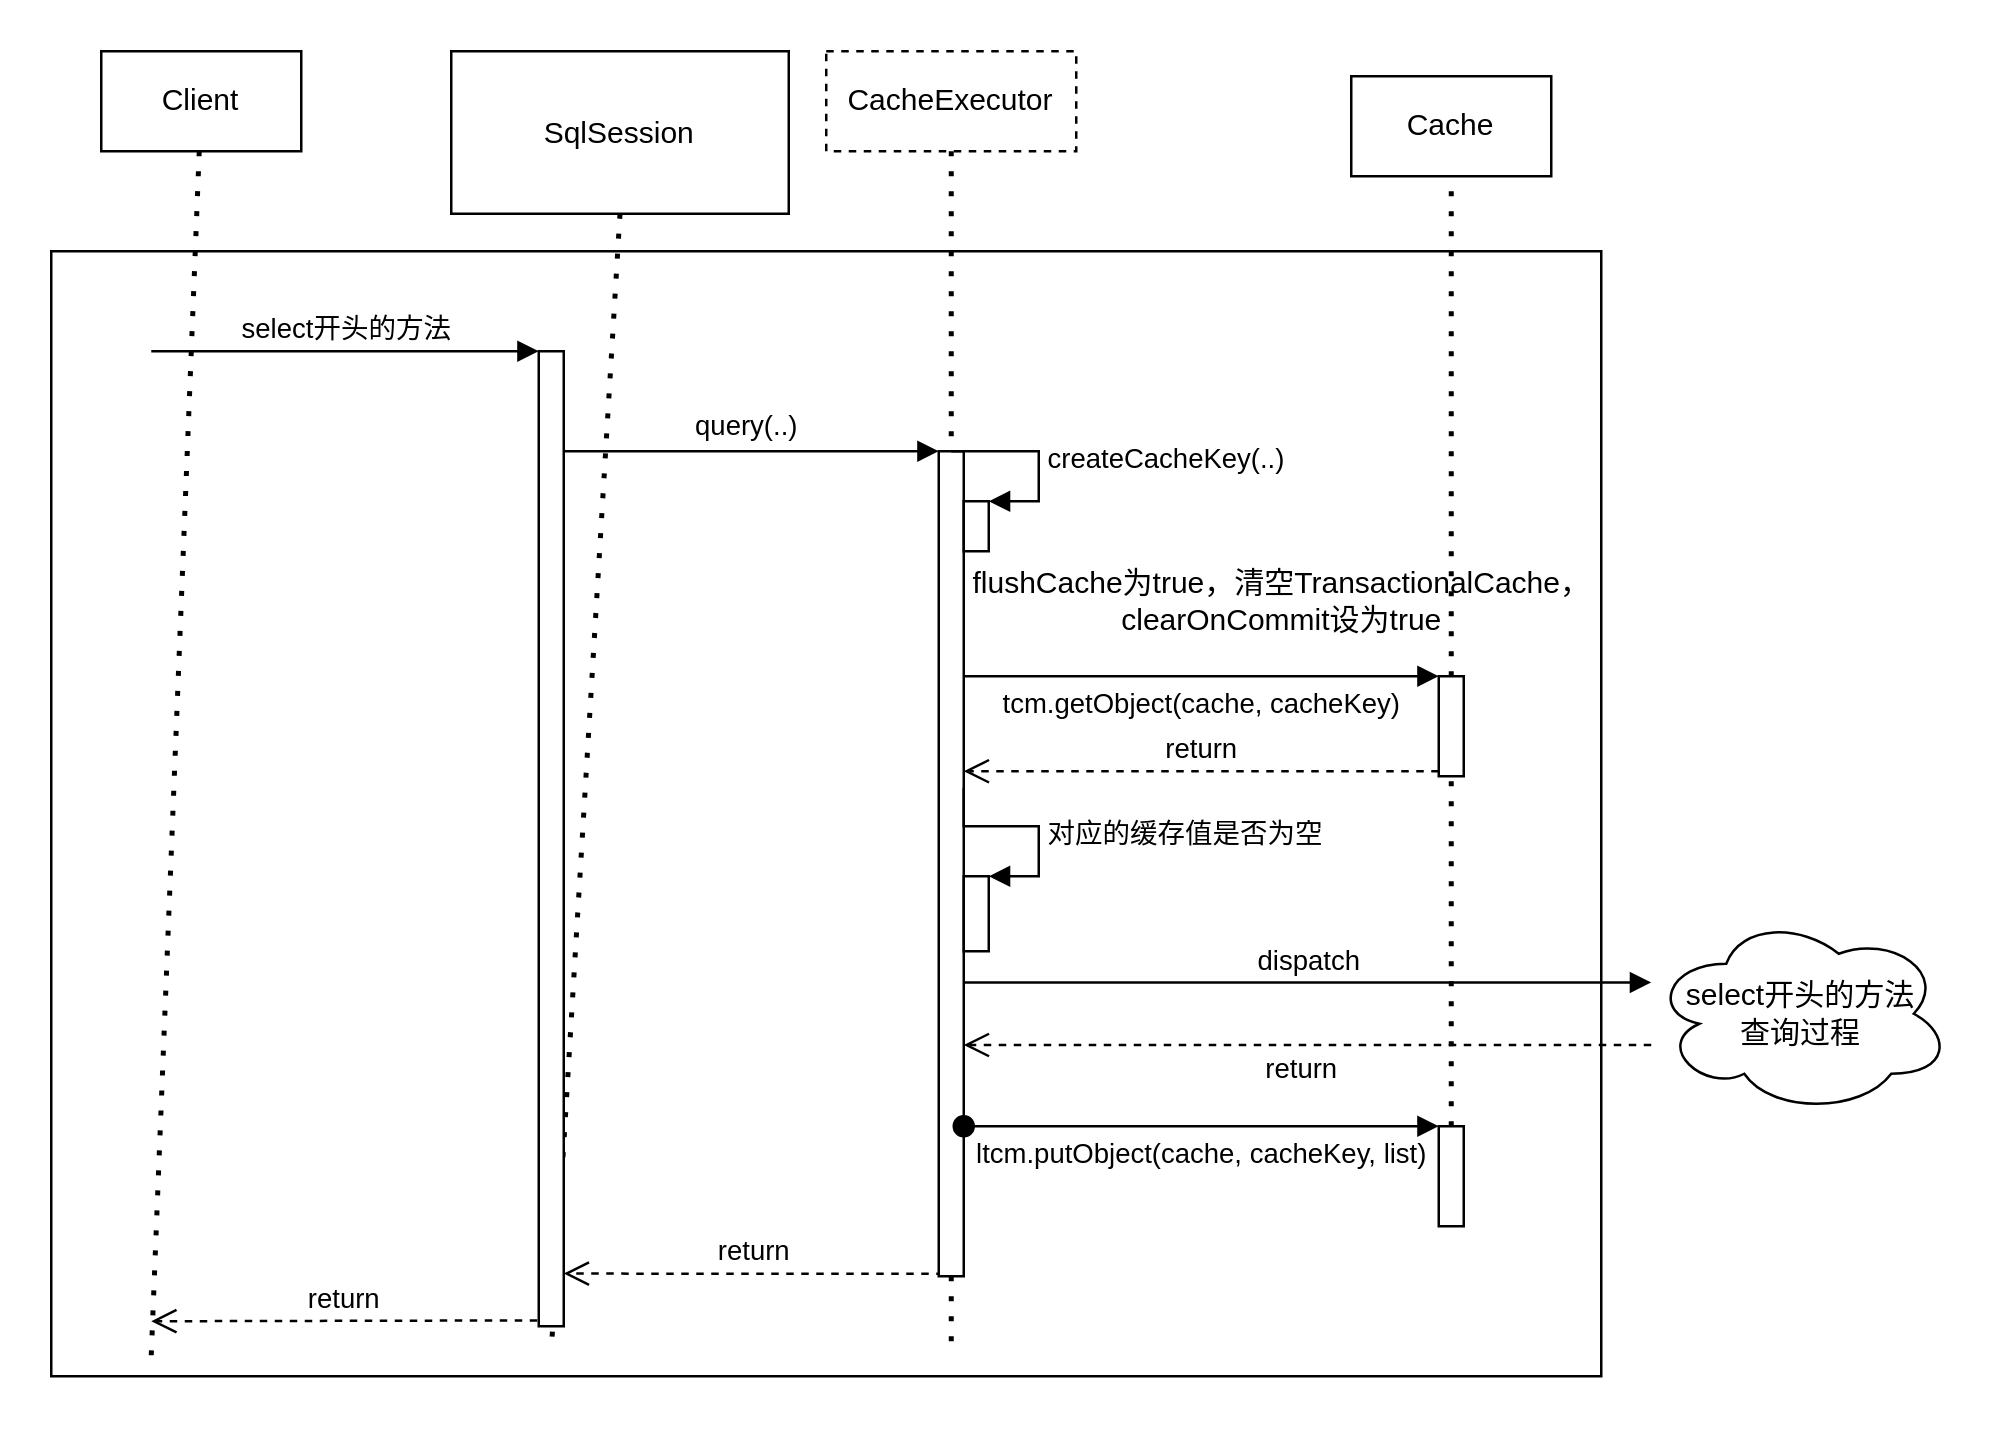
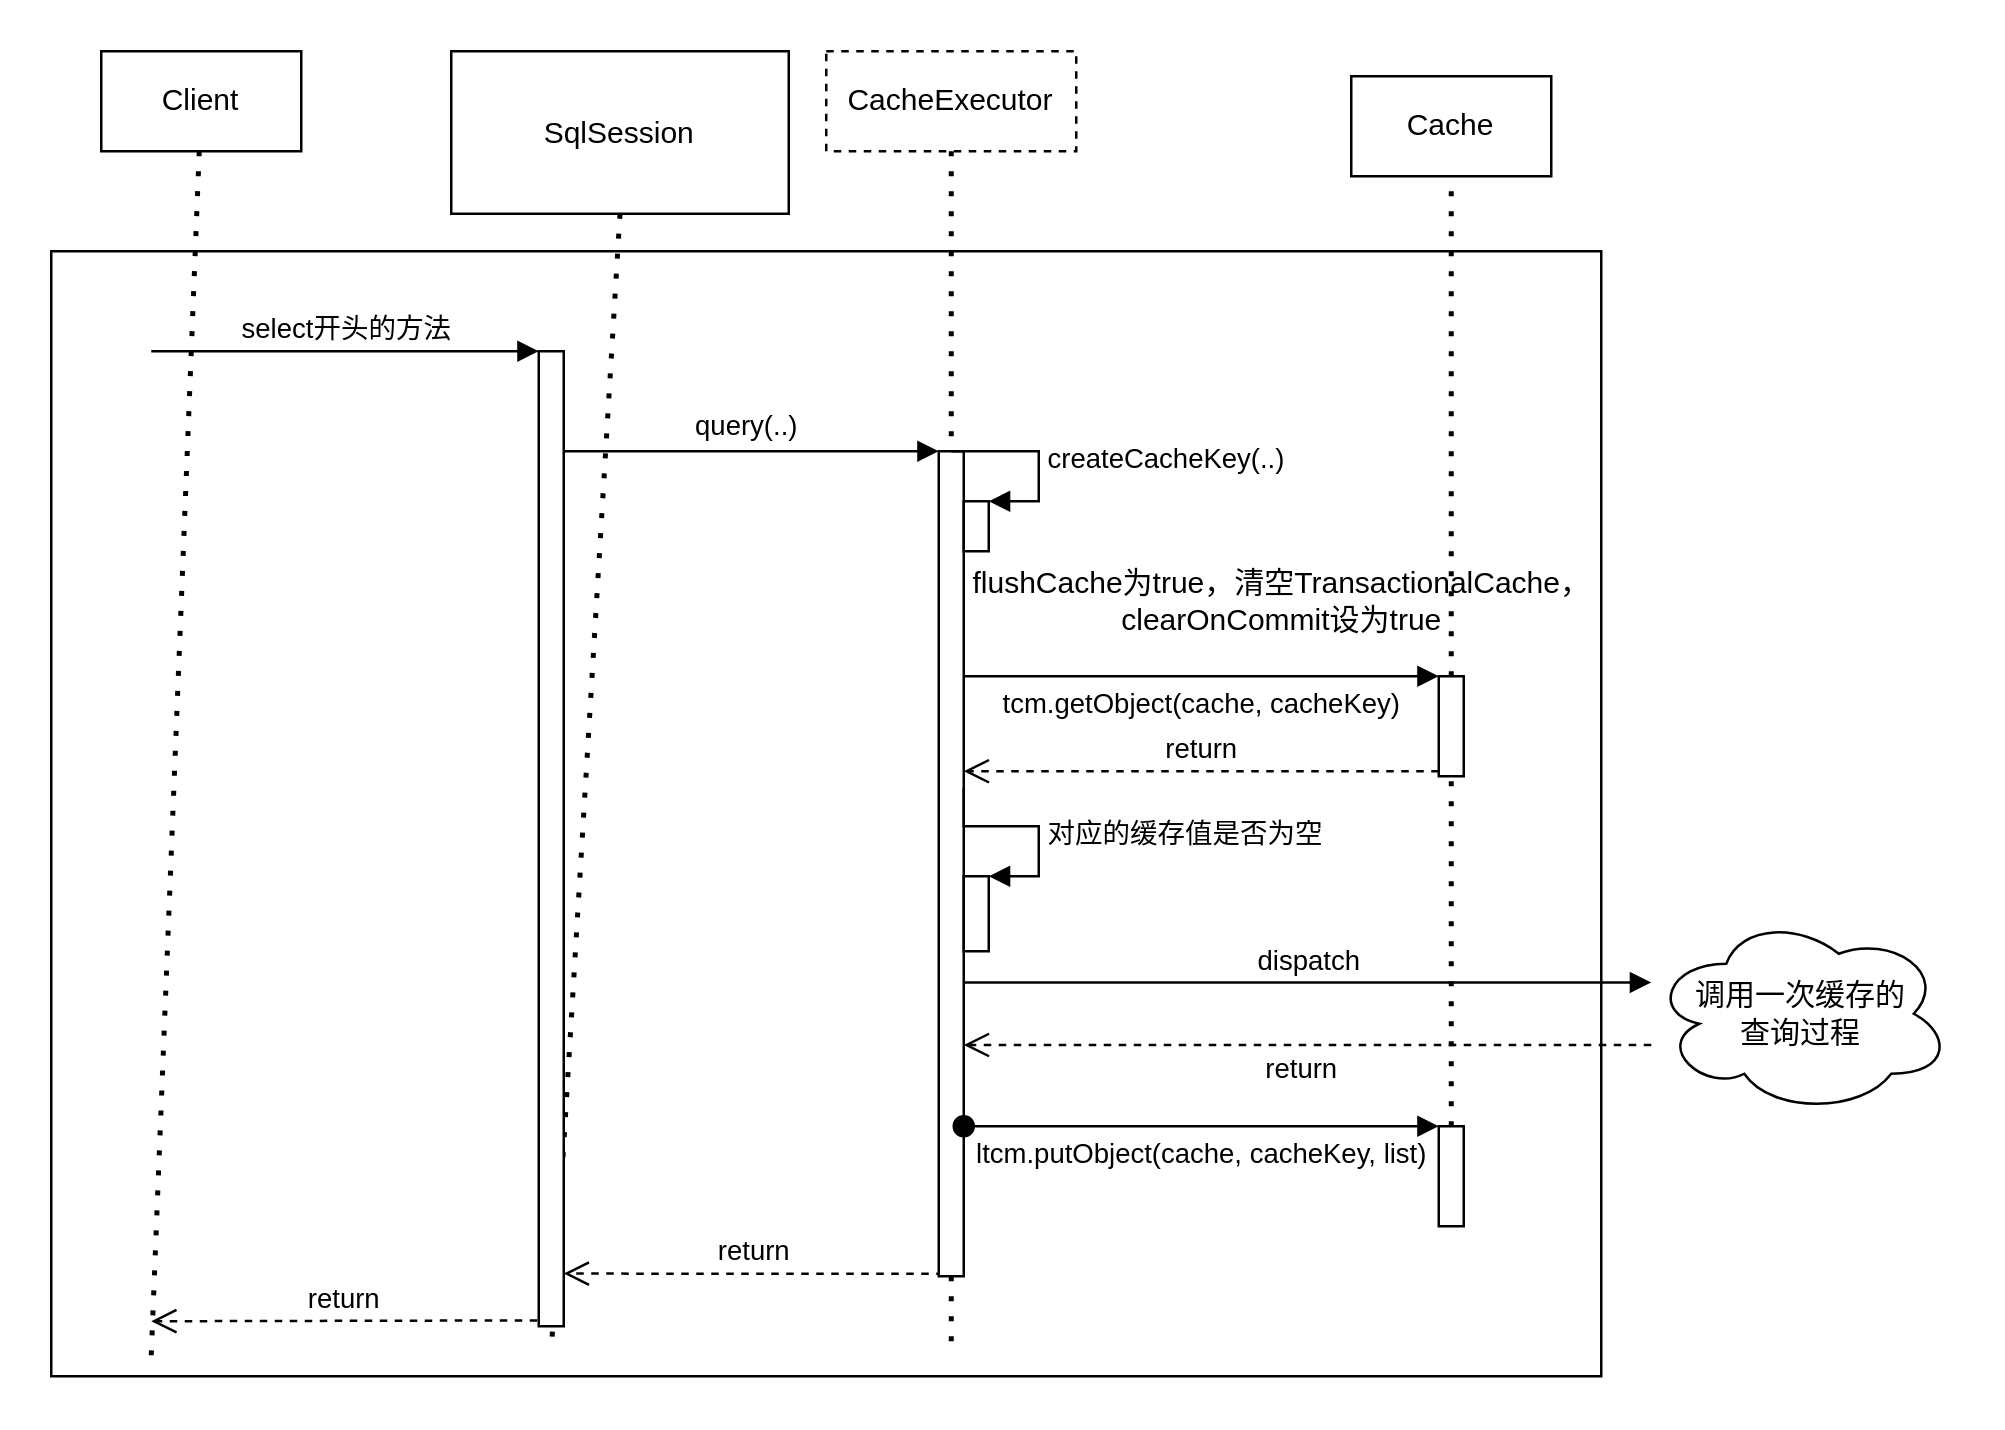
node "select开头的方法 查询过程": label "select开头的方法 查询过程" -> "调用一次缓存的 查询过程"
